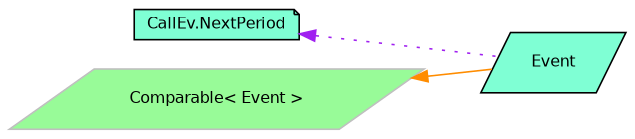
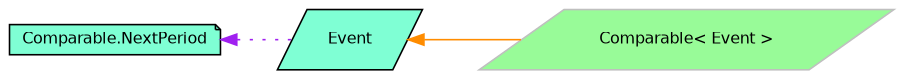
node "CallEv.NextPeriod": label "CallEv.NextPeriod" -> "Comparable.NextPeriod"
edge "Event" -> "Comparable< Event >": reversed
